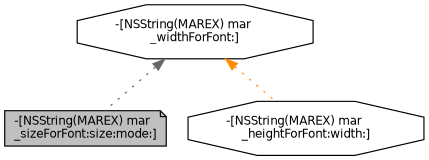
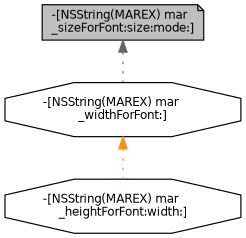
edge "-[NSString(MAREX) mar _sizeForFont:size:mode:]" -> "-[NSString(MAREX) mar _widthForFont:]": reversed
